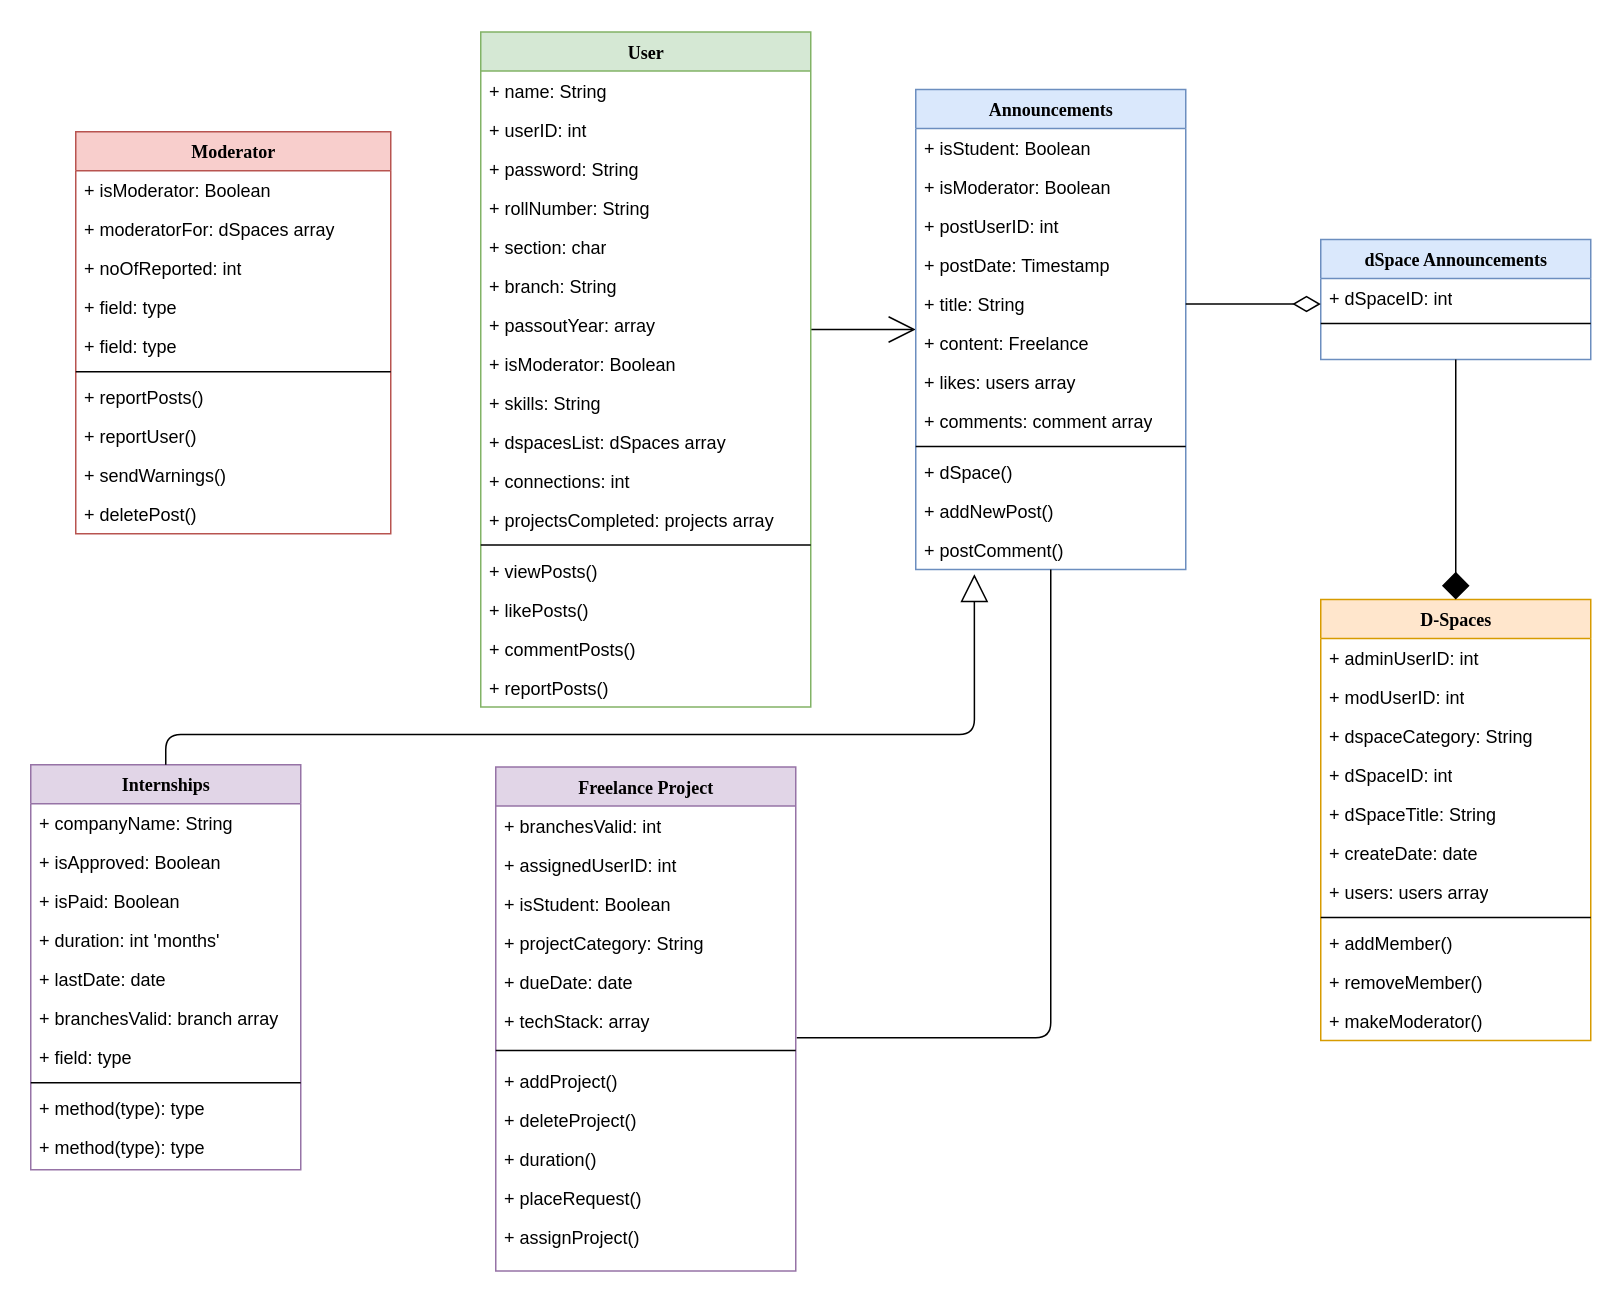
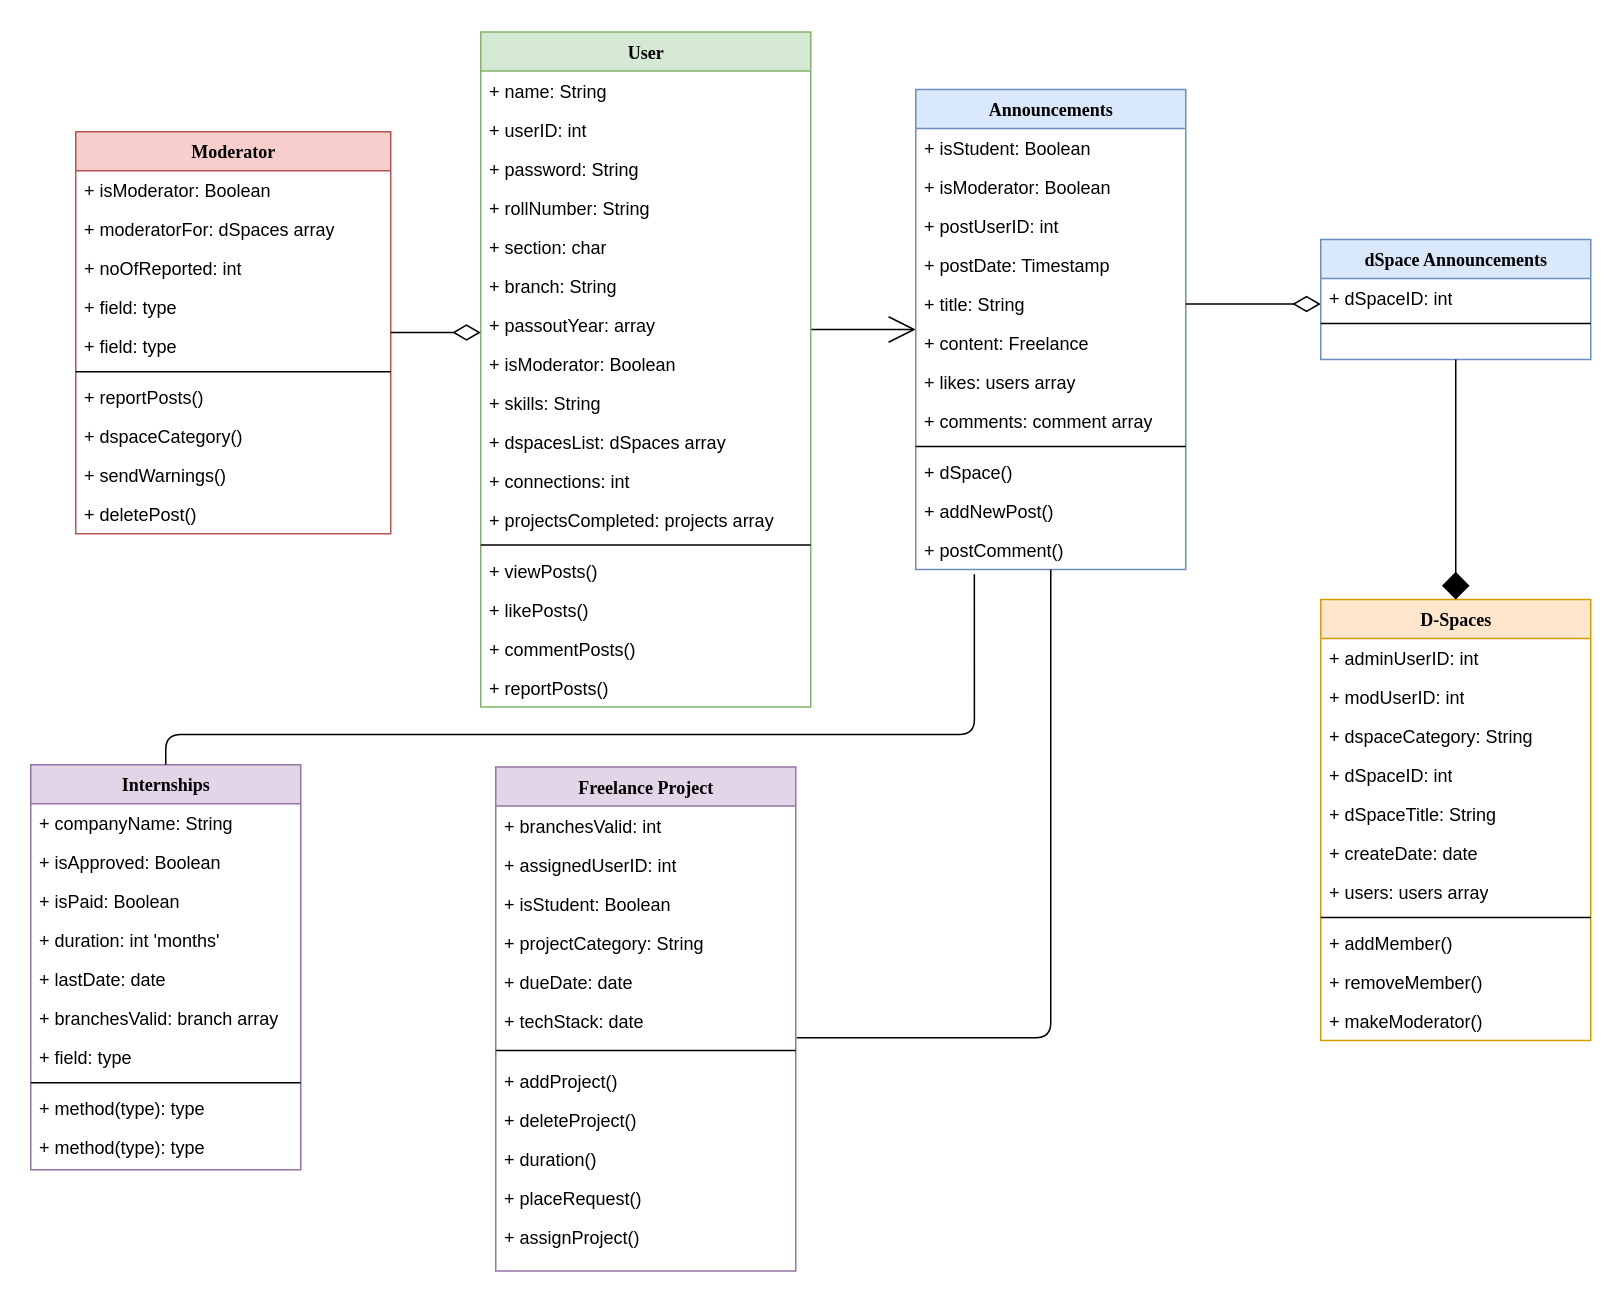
edge "Moderator" -> "User": added
node "+ reportUser()": label "+ reportUser()" -> "+ dspaceCategory()"
edge "Internships" -> "+ postComment()": arrowhead block -> none
node "+ techStack: array": label "+ techStack: array" -> "+ techStack: date"
